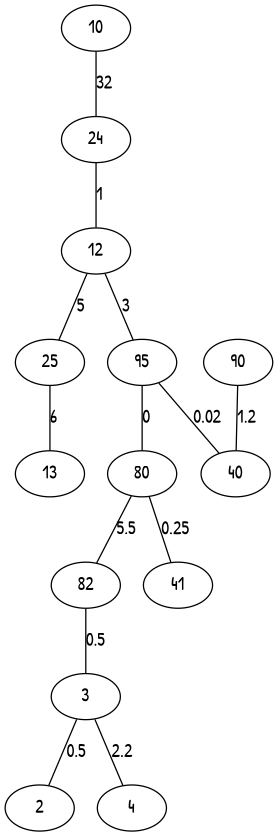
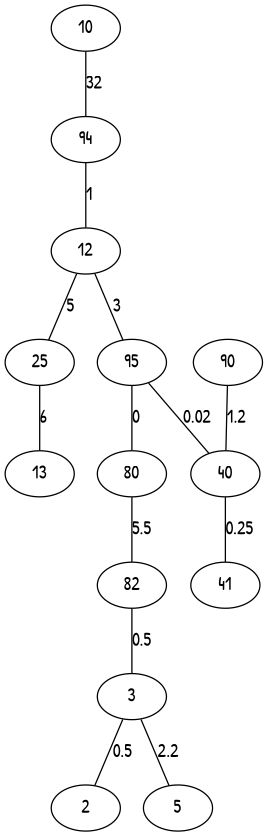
node "24": label "24" -> "94"
edge "80" -- "41": now "40" -- "41"
node "4": label "4" -> "5"
